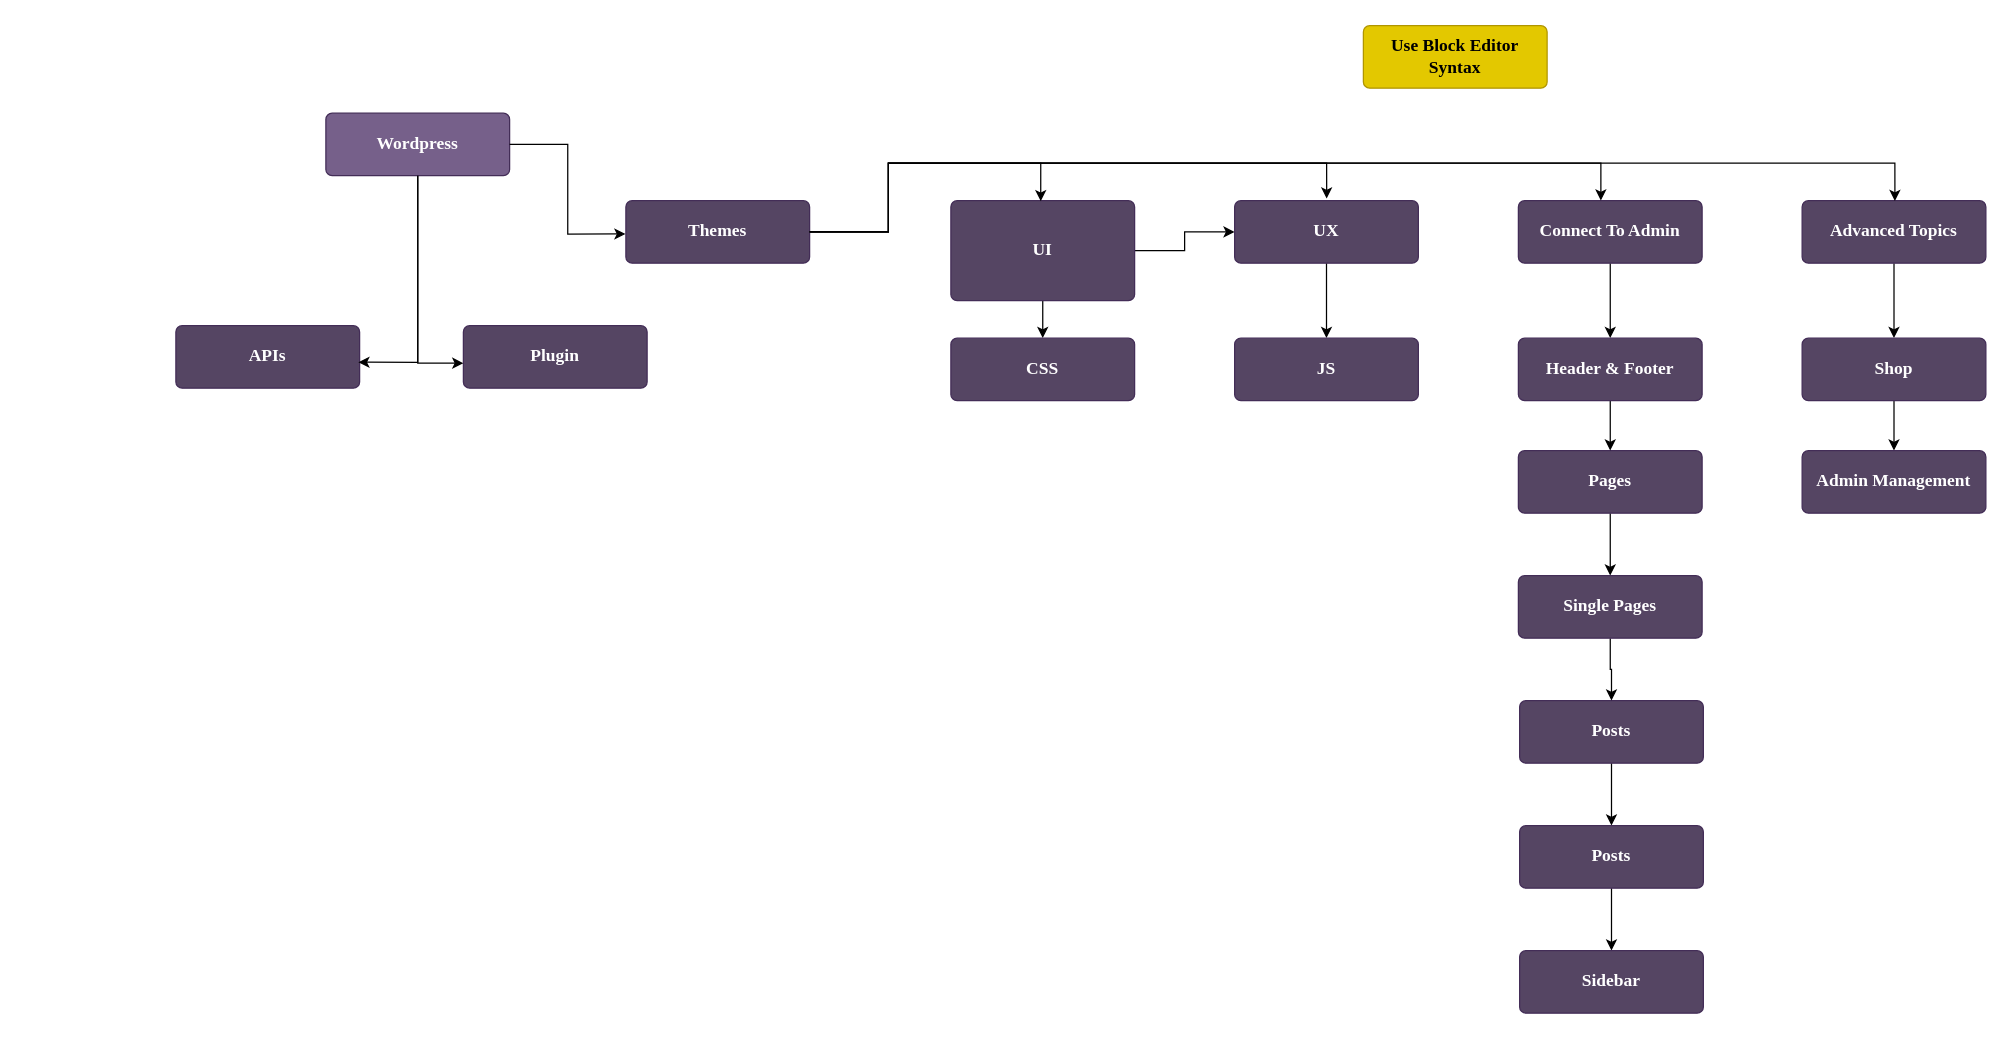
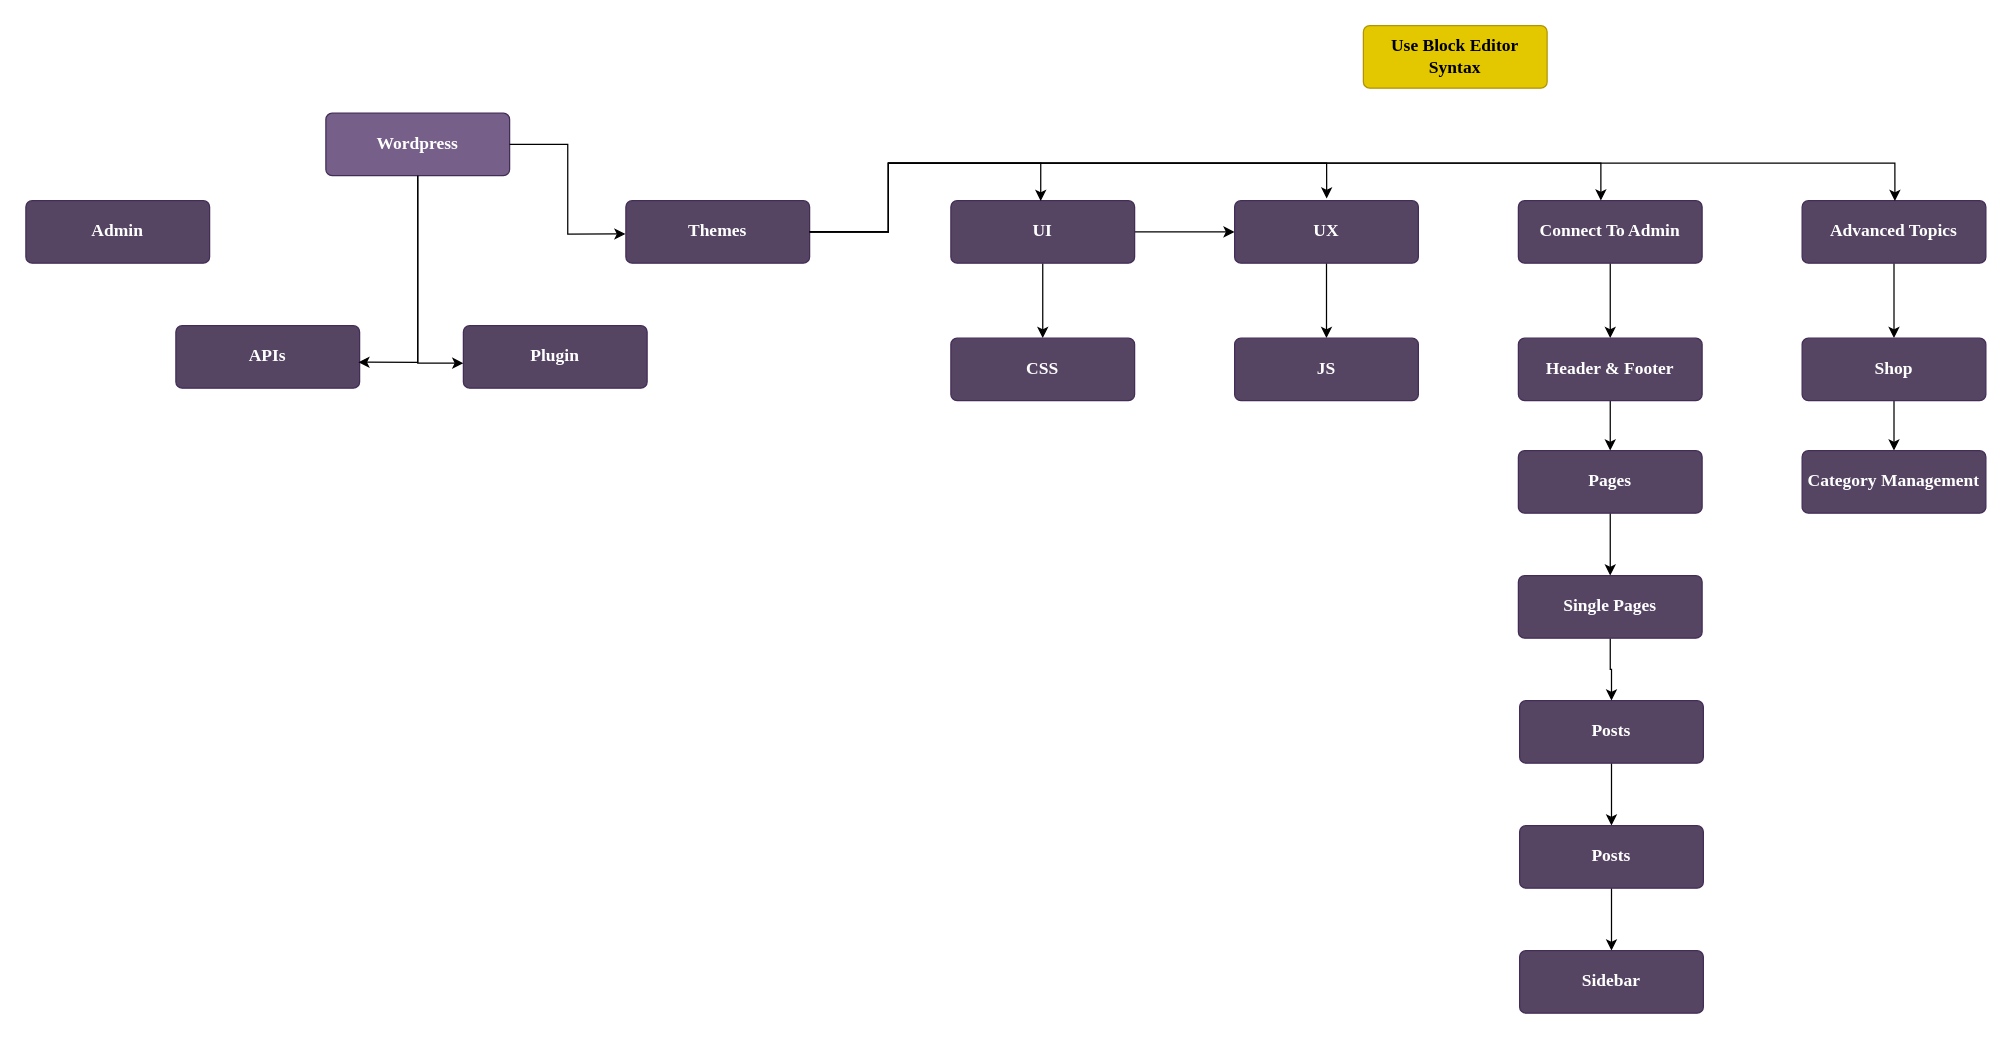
node "Admin": added
node "UI": size 184x100 -> 184x63
node "Admin Management": label "Admin Management" -> "Category Management"
